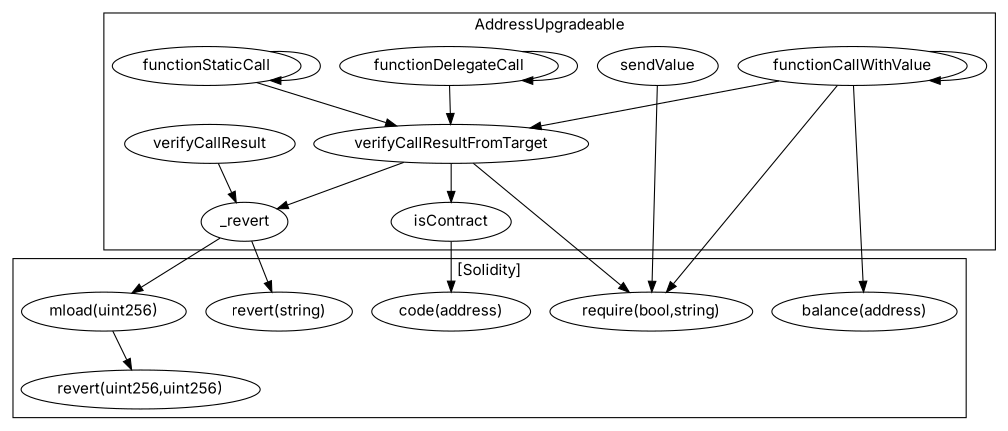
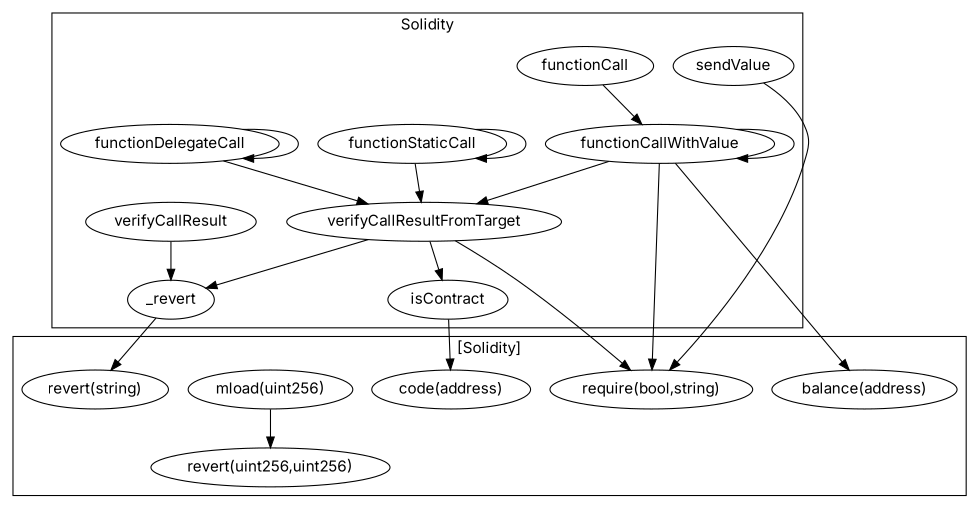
cluster "AddressUpgradeable": label "AddressUpgradeable" -> "Solidity"
node "functionCall": added
edge "_revert" -> "mload(uint256)": removed
